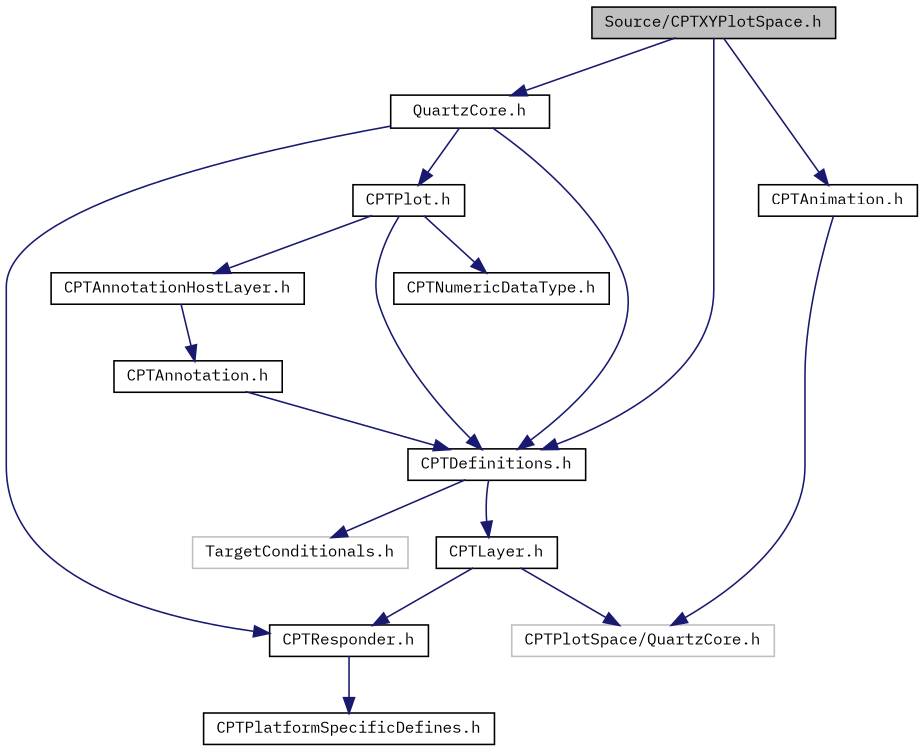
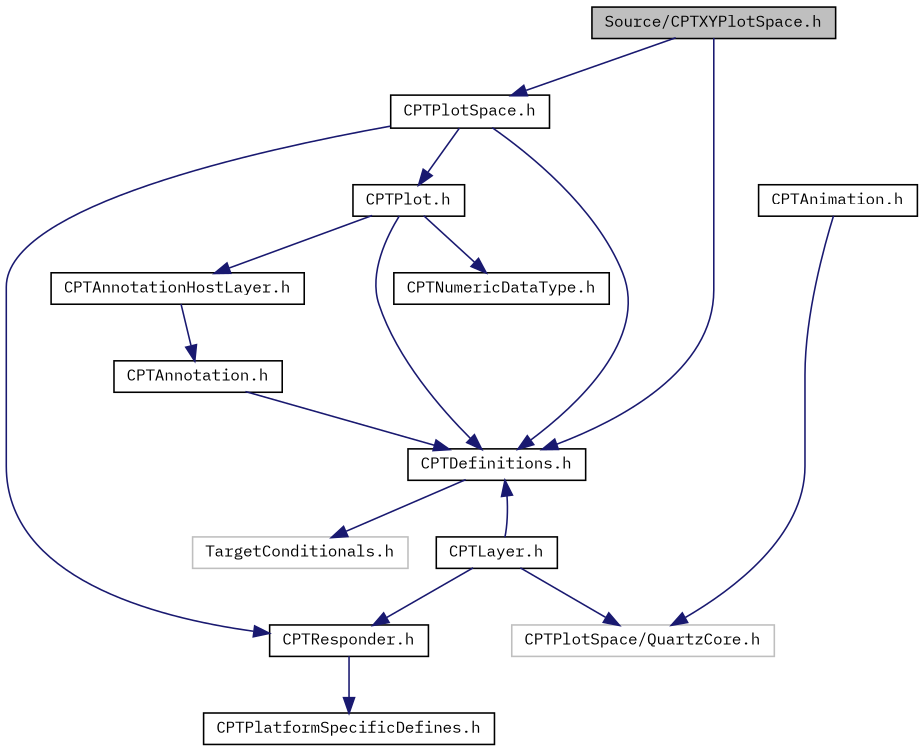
edge "Source/CPTXYPlotSpace.h" -> "CPTAnimation.h": removed
node "QuartzCore.h": label "QuartzCore.h" -> "CPTPlotSpace.h"
edge "CPTDefinitions.h" -> "CPTLayer.h": reversed
